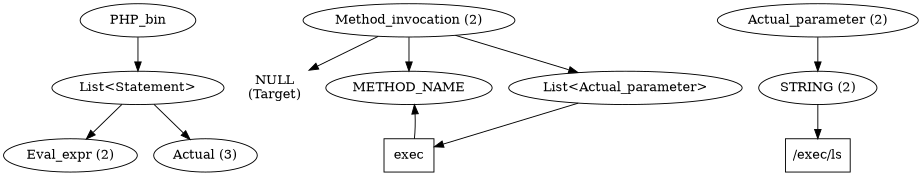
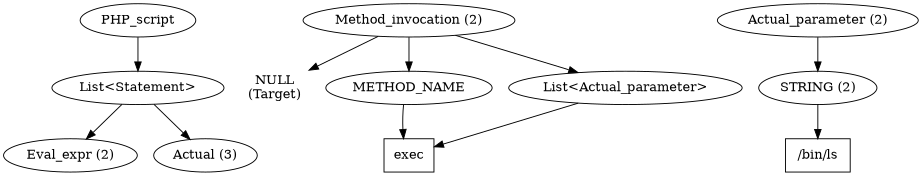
node "PHP_bin": label "PHP_bin" -> "PHP_script"
edge "exec" -> "METHOD_NAME": reversed
node "/exec/ls": label "/exec/ls" -> "/bin/ls"
